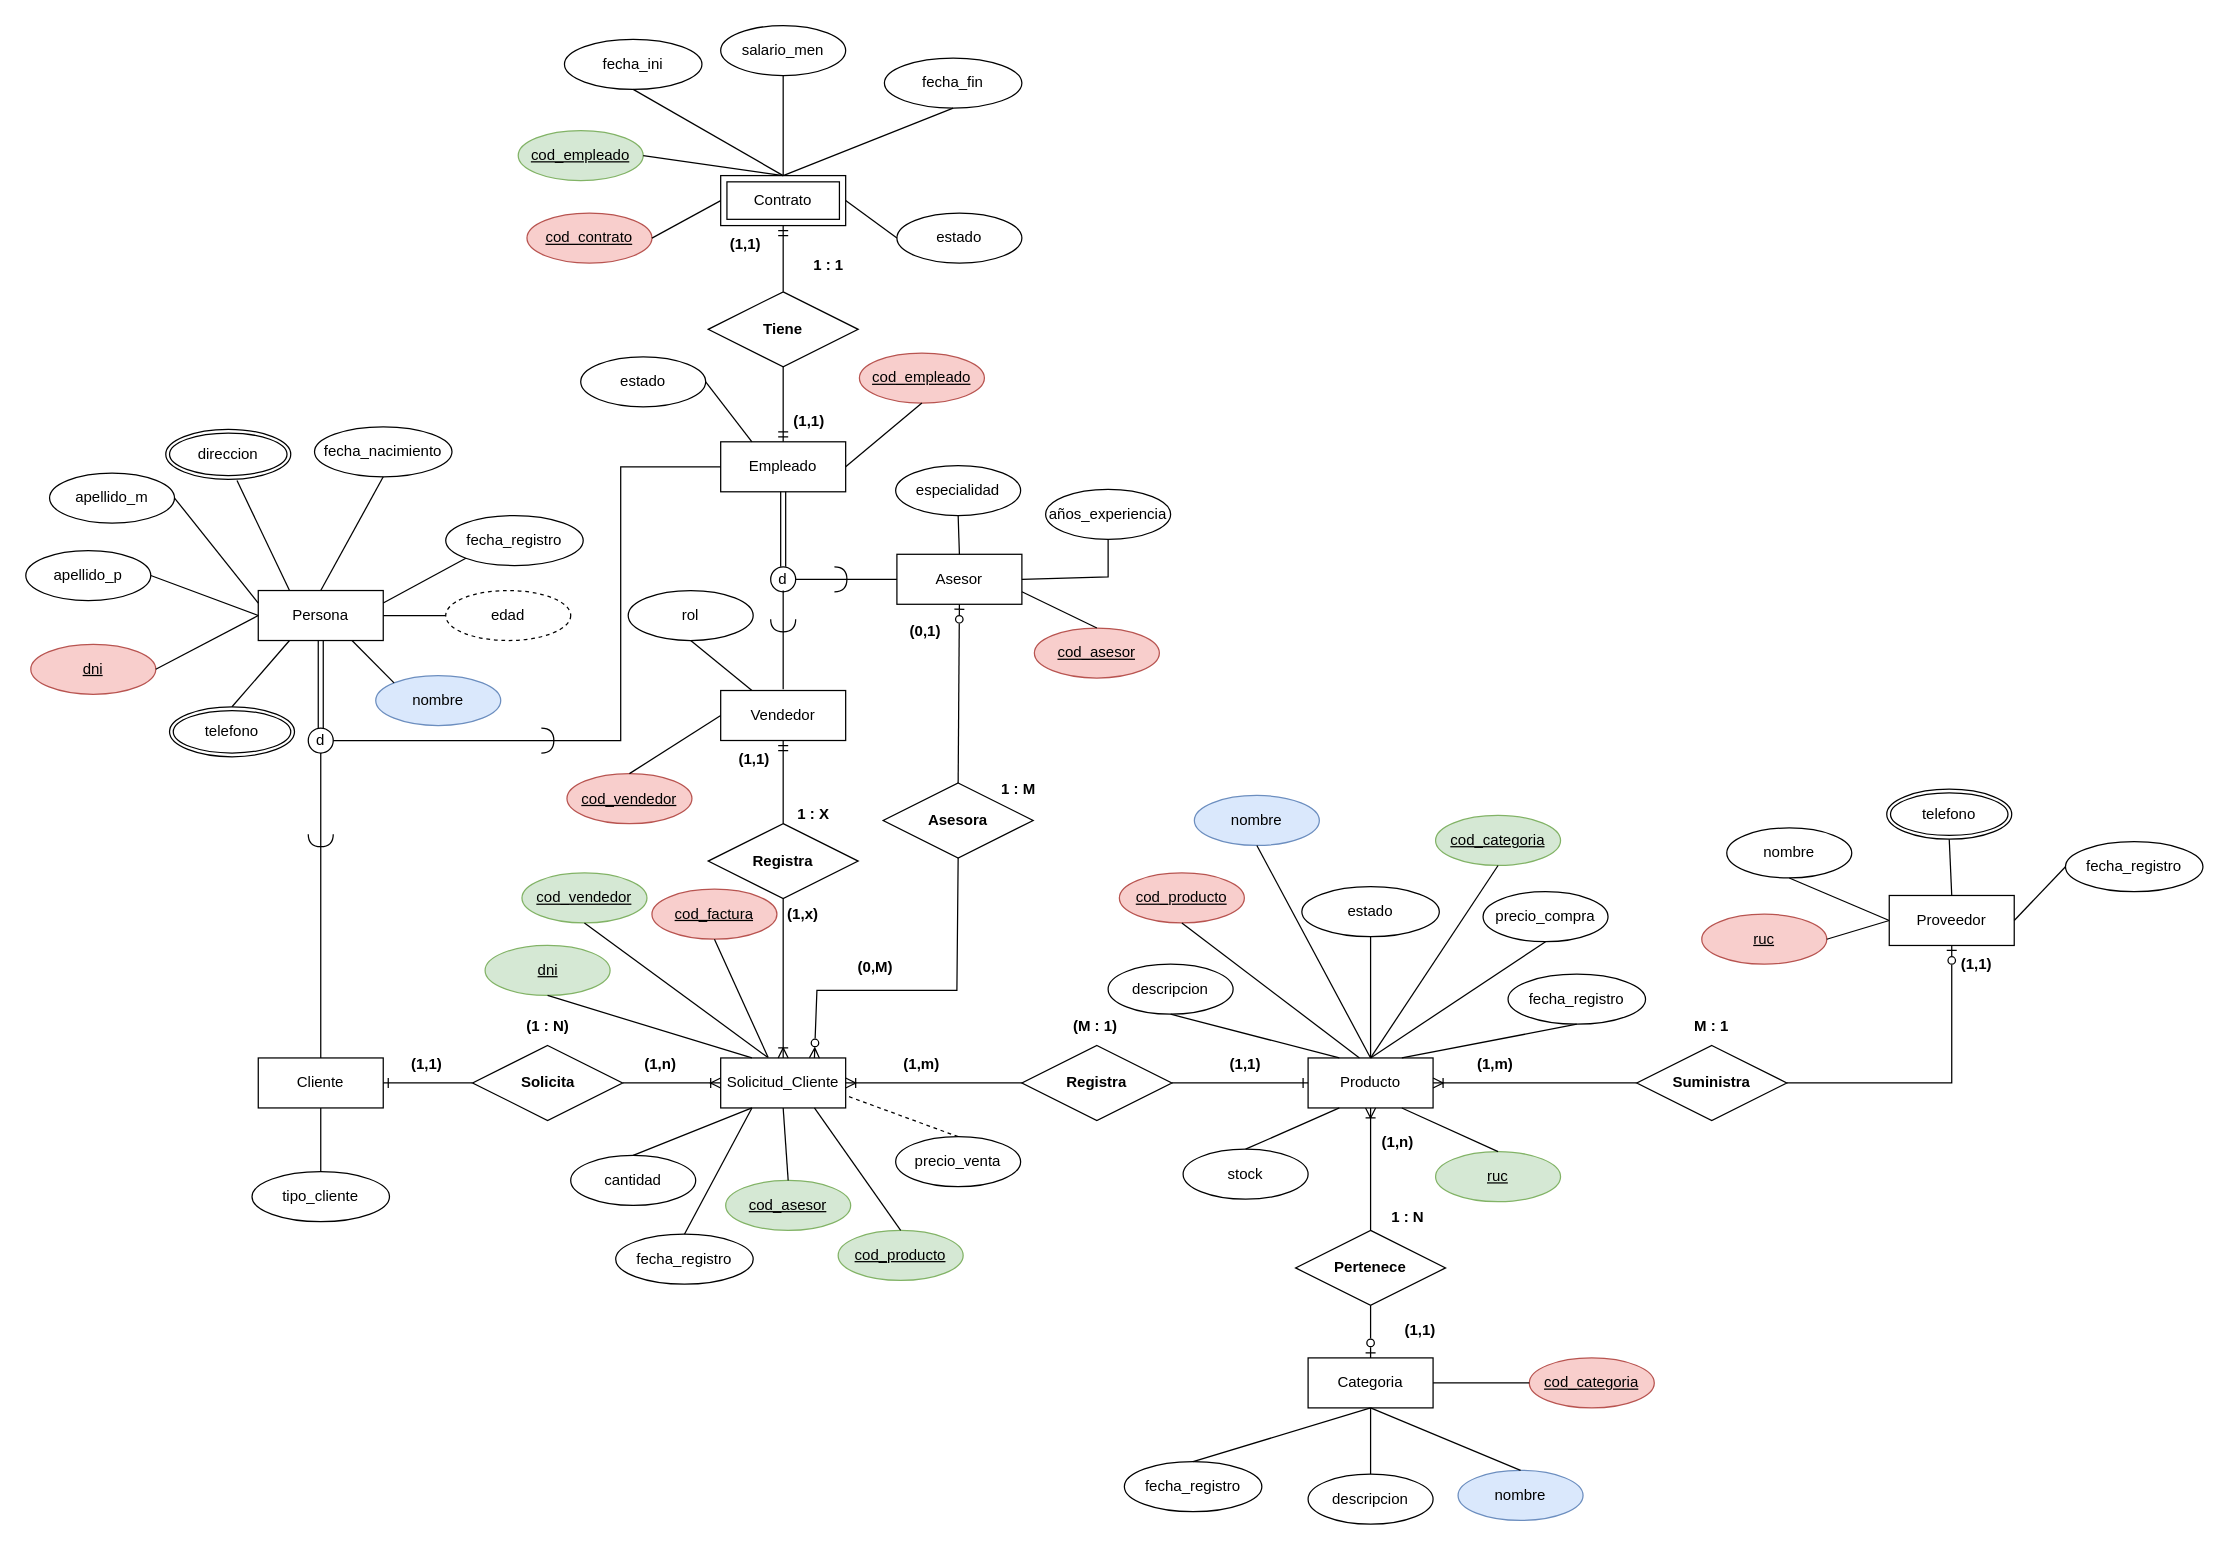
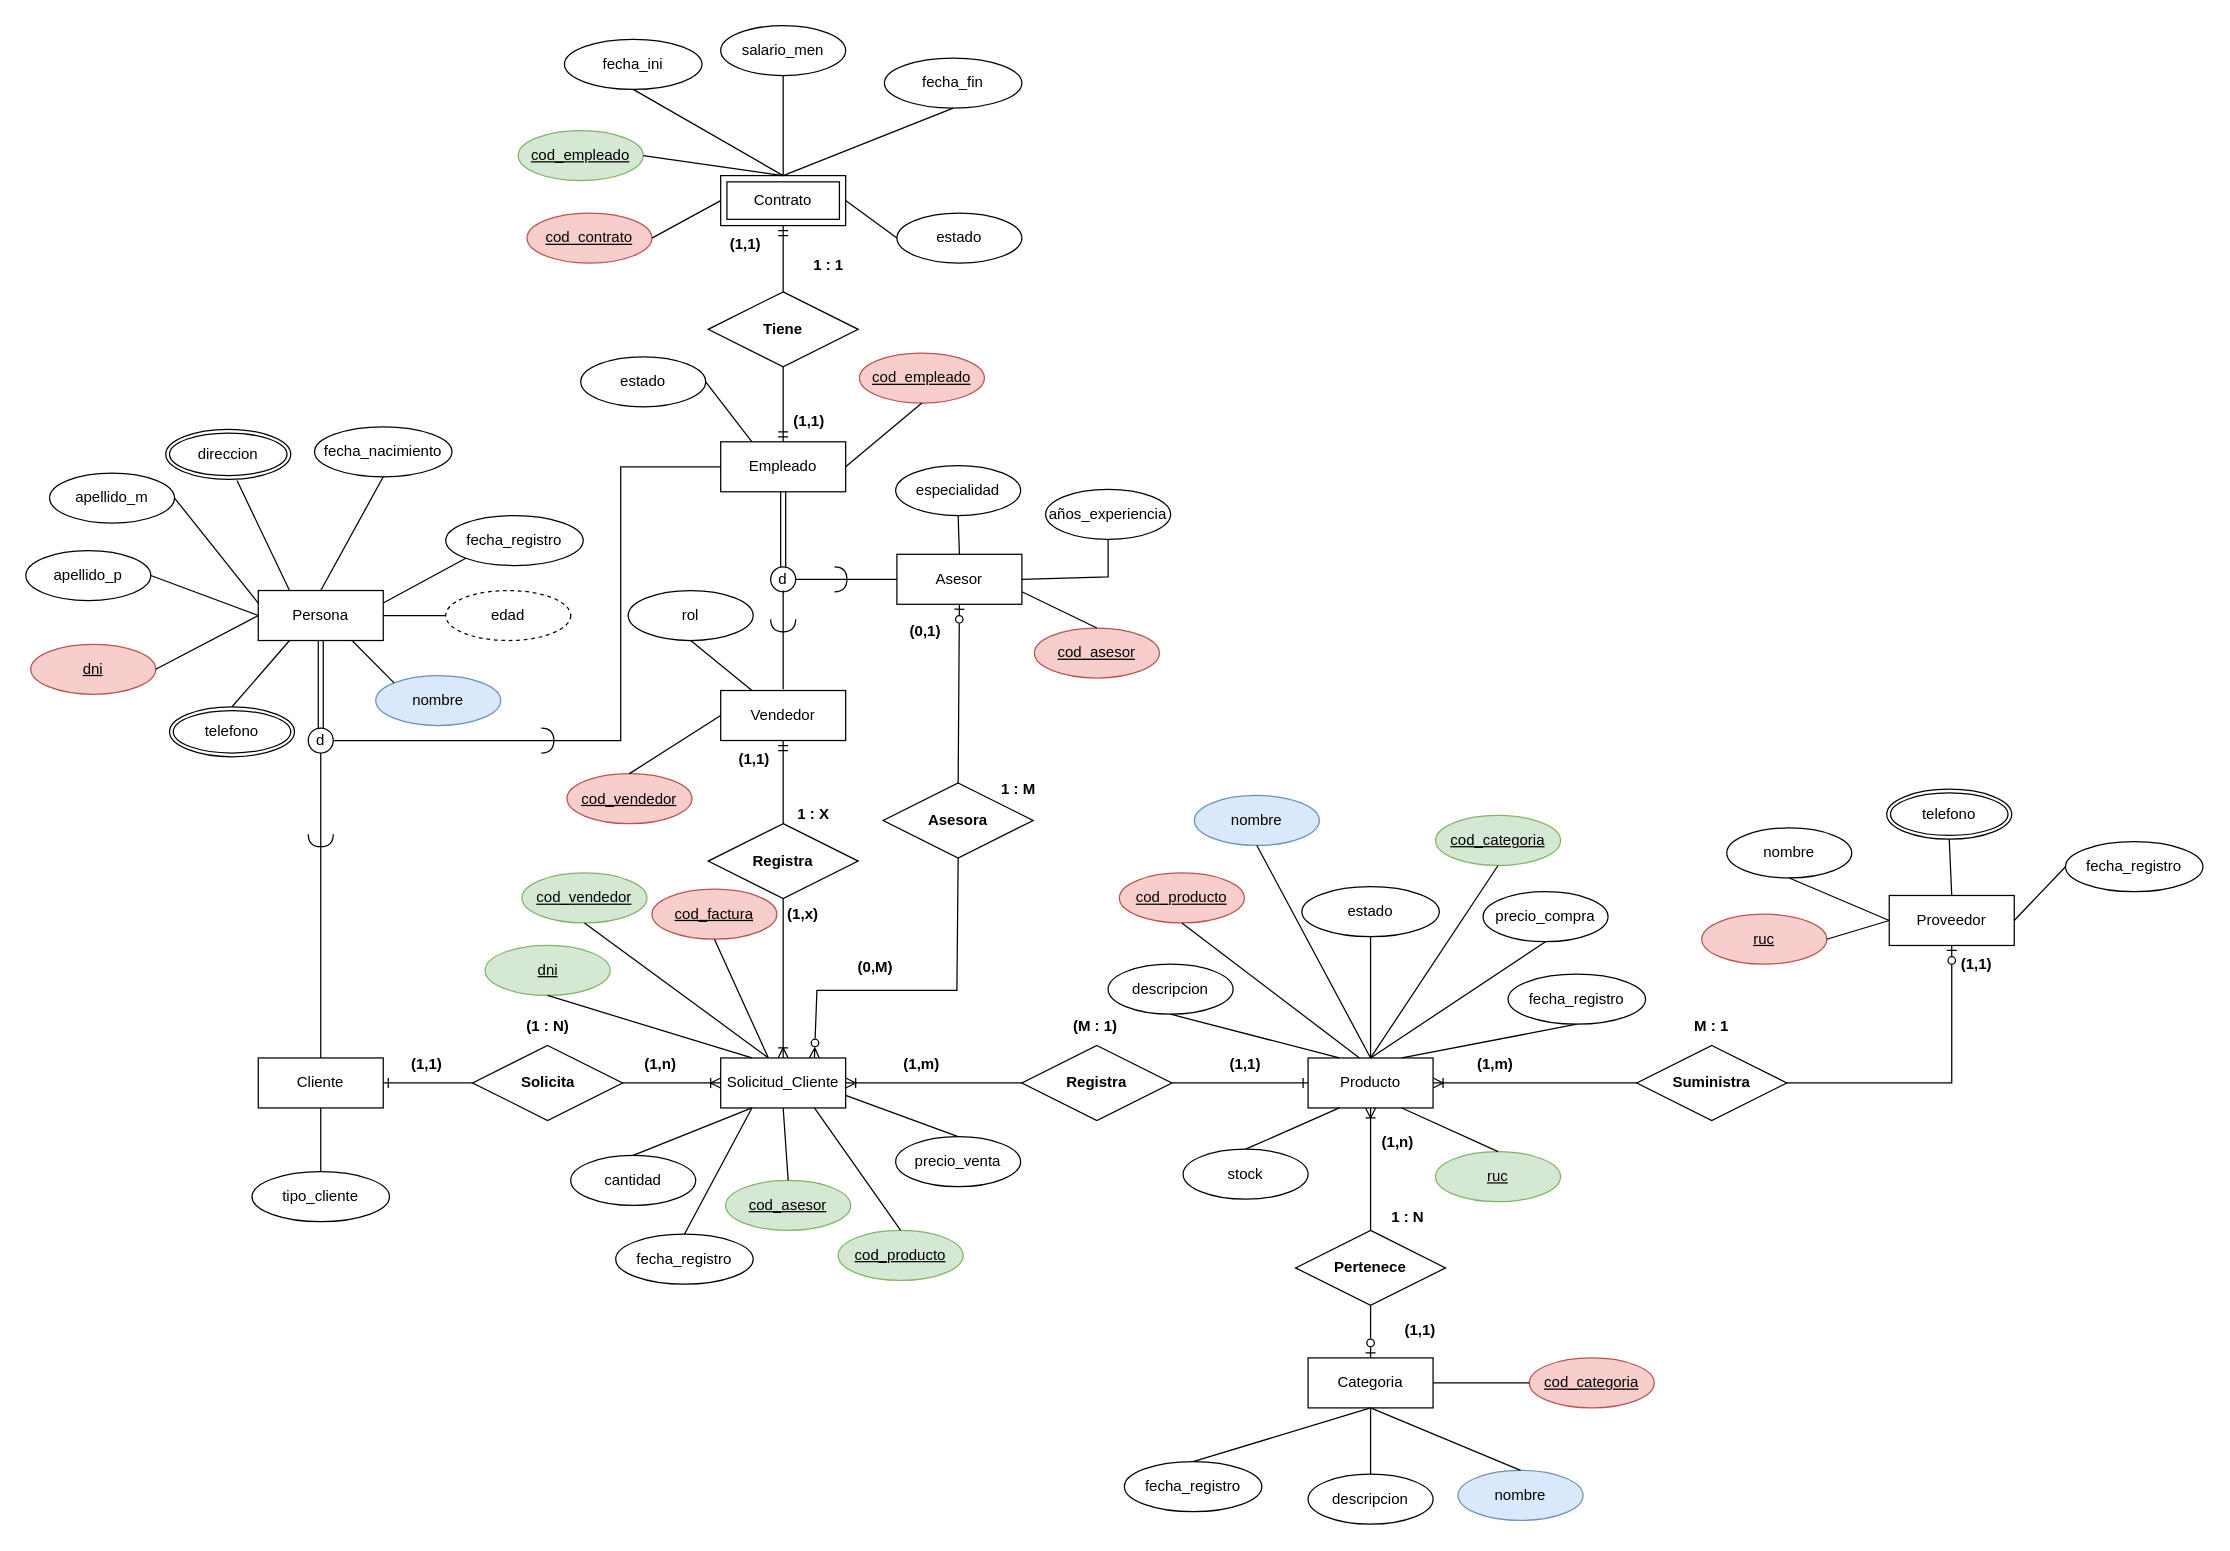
edge "Solicitud_Cliente" -- "precio_venta": style dashed -> solid
